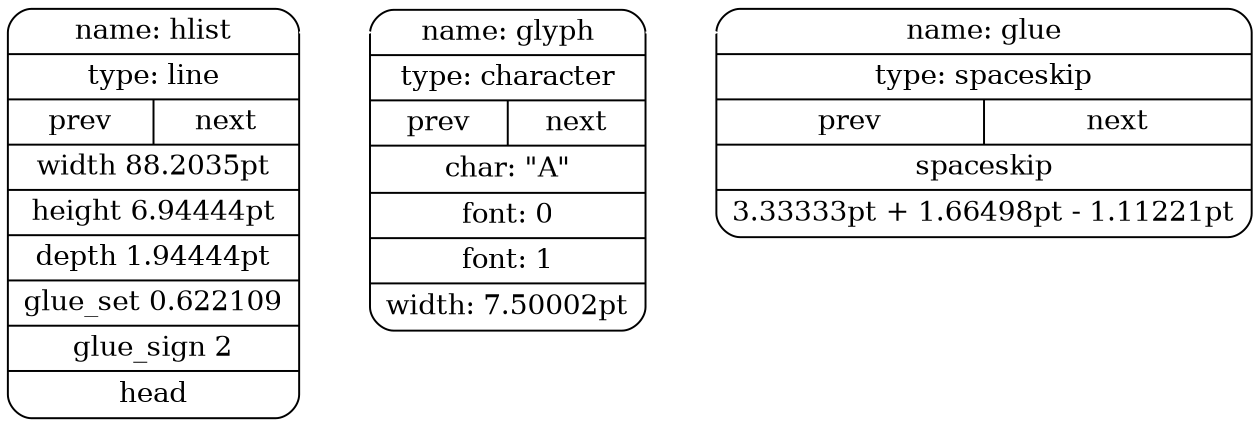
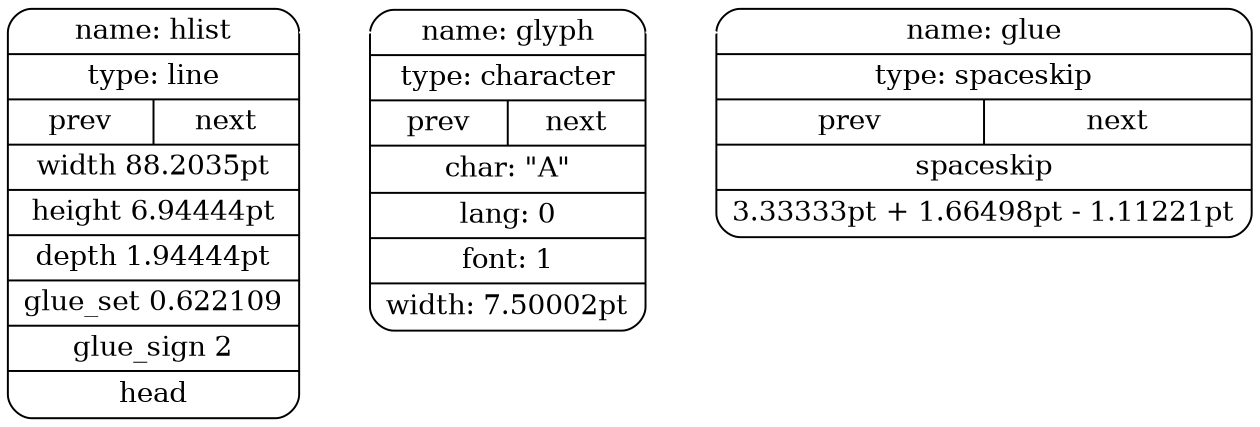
node "name: glyph": text "font: 0" -> "lang: 0"
